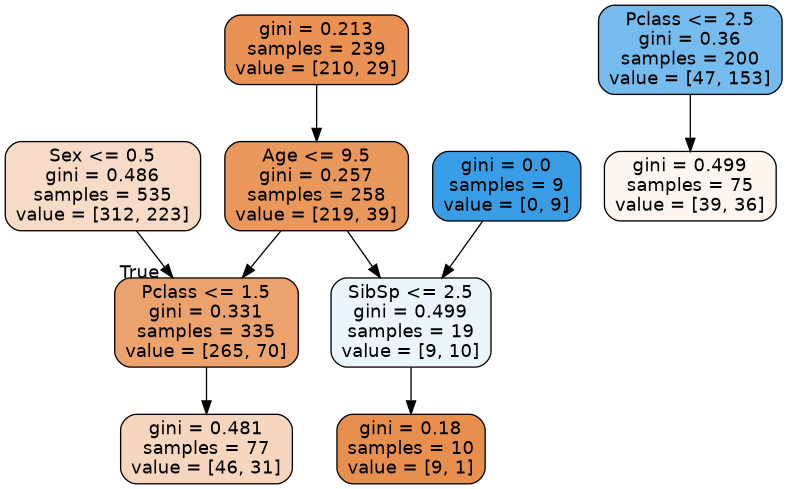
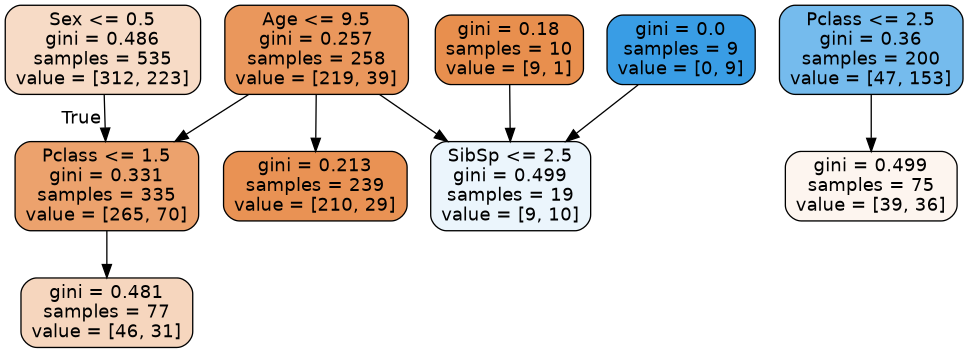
edge "gini = 0.213 samples = 239 value = [210, 29]" -> "Age <= 9.5 gini = 0.257 samples = 258 value = [219, 39]": reversed
edge "SibSp <= 2.5 gini = 0.499 samples = 19 value = [9, 10]" -> "gini = 0.18 samples = 10 value = [9, 1]": reversed
